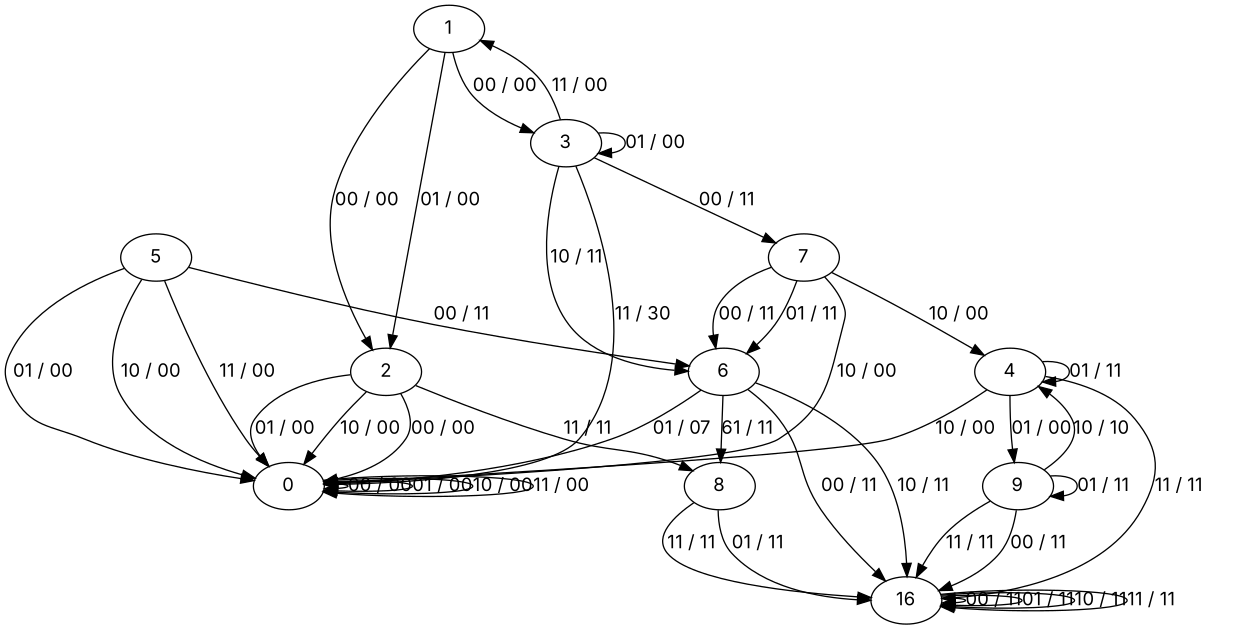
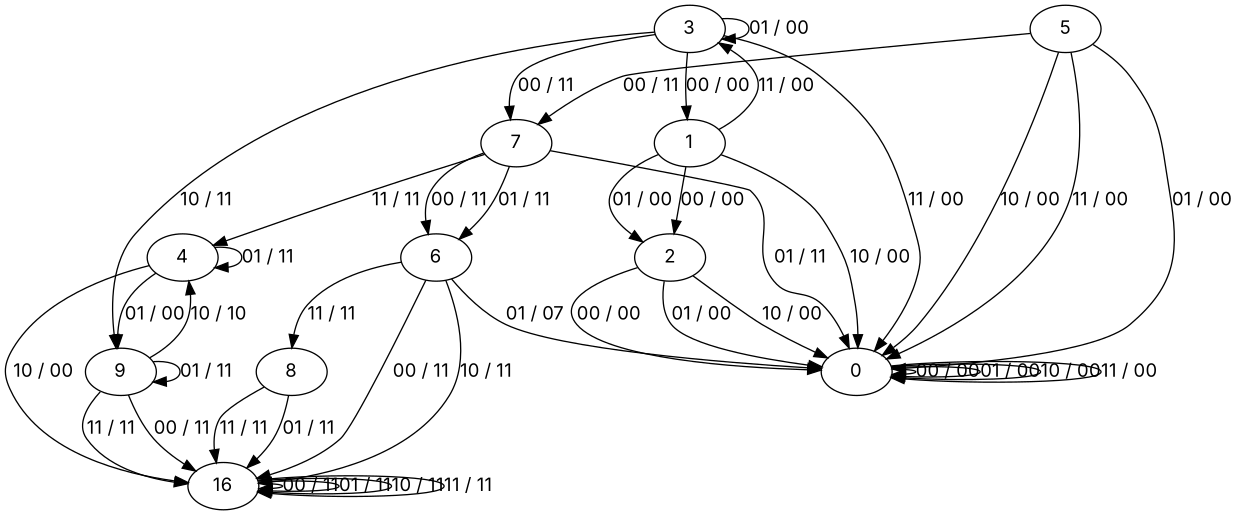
edge "1" -> "3": label "00 / 00" -> "11 / 00"
edge "3" -> "1": label "11 / 00" -> "00 / 00"
edge "3" -> "6": now "3" -> "9"
edge "3" -> "0": label "11 / 30" -> "11 / 00"
edge "7" -> "4": label "10 / 00" -> "11 / 11"
edge "5" -> "6": now "5" -> "7"
edge "7" -> "0": label "10 / 00" -> "01 / 11"
edge "6" -> "8": label "61 / 11" -> "11 / 11"
edge "2" -> "8": removed, label "11 / 11"
edge "4" -> "0": now "1" -> "0"
edge "4" -> "16": label "11 / 11" -> "10 / 00"
